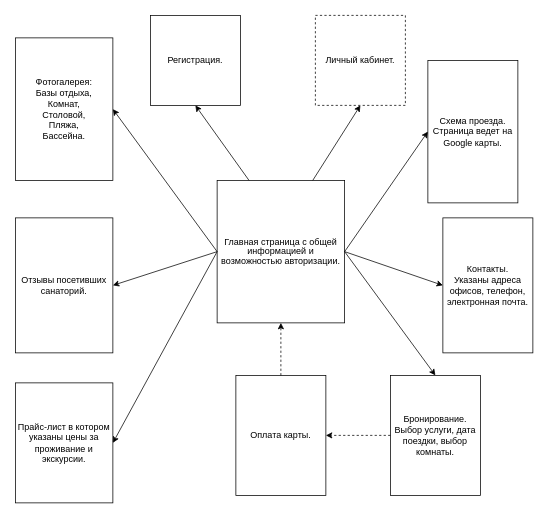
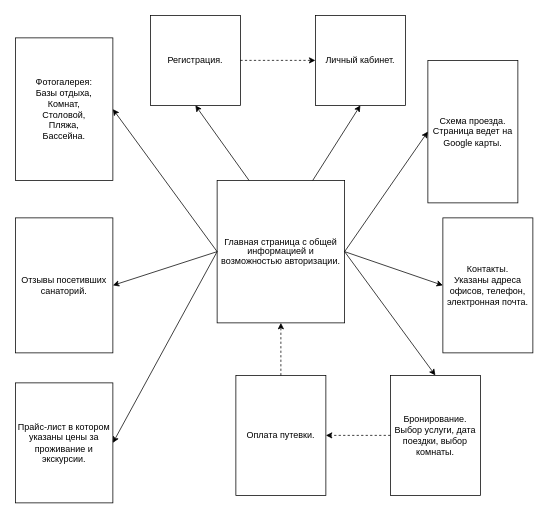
edge "Регистрация." -> "Личный кабинет.": added
node "Личный кабинет.": style dashed -> solid
node "Оплата карты.": label "Оплата карты." -> "Оплата путевки."
